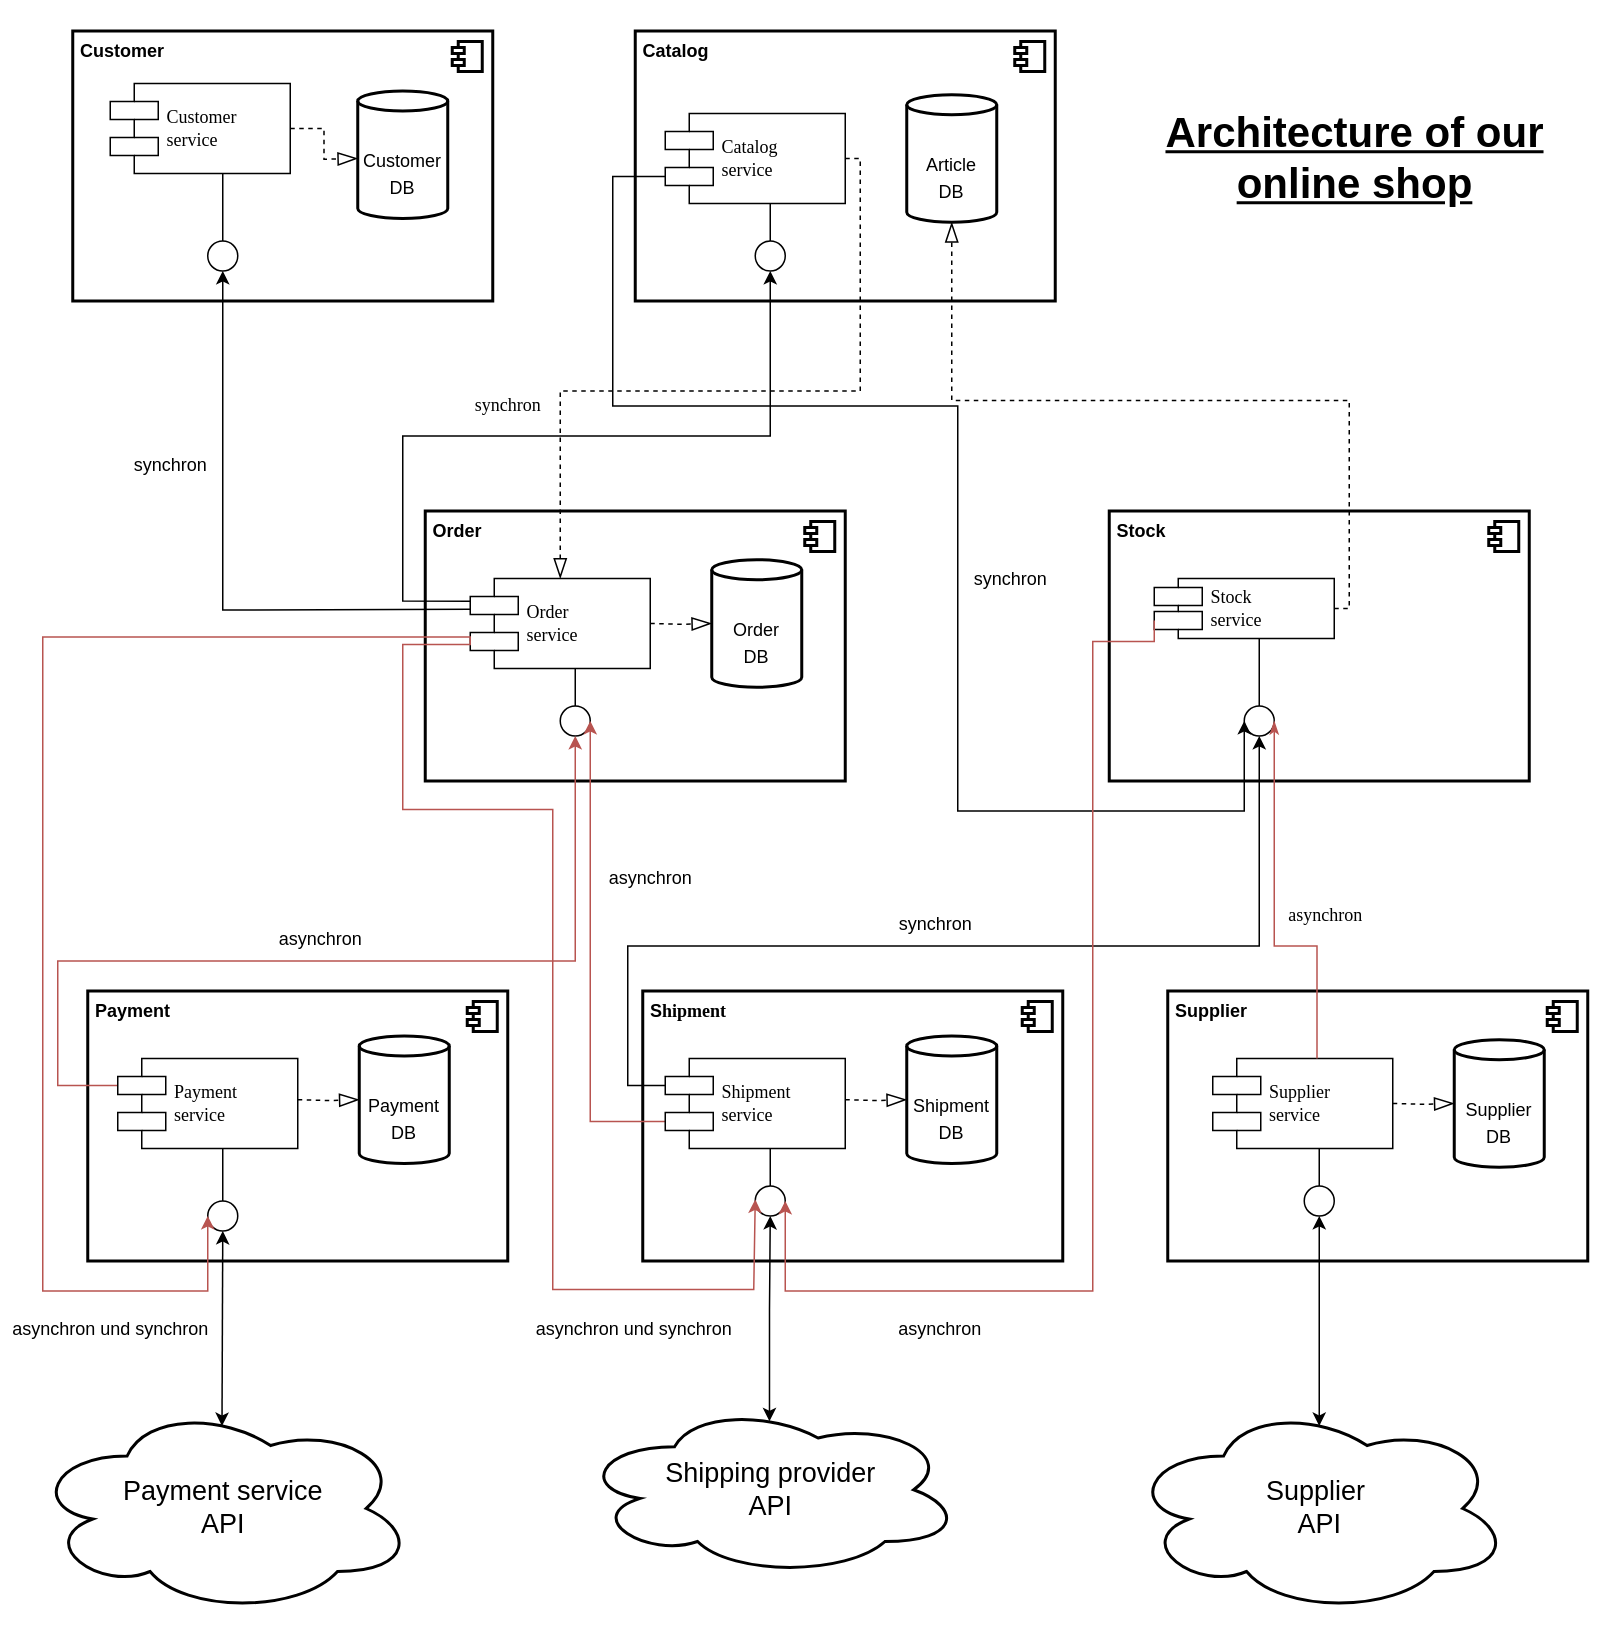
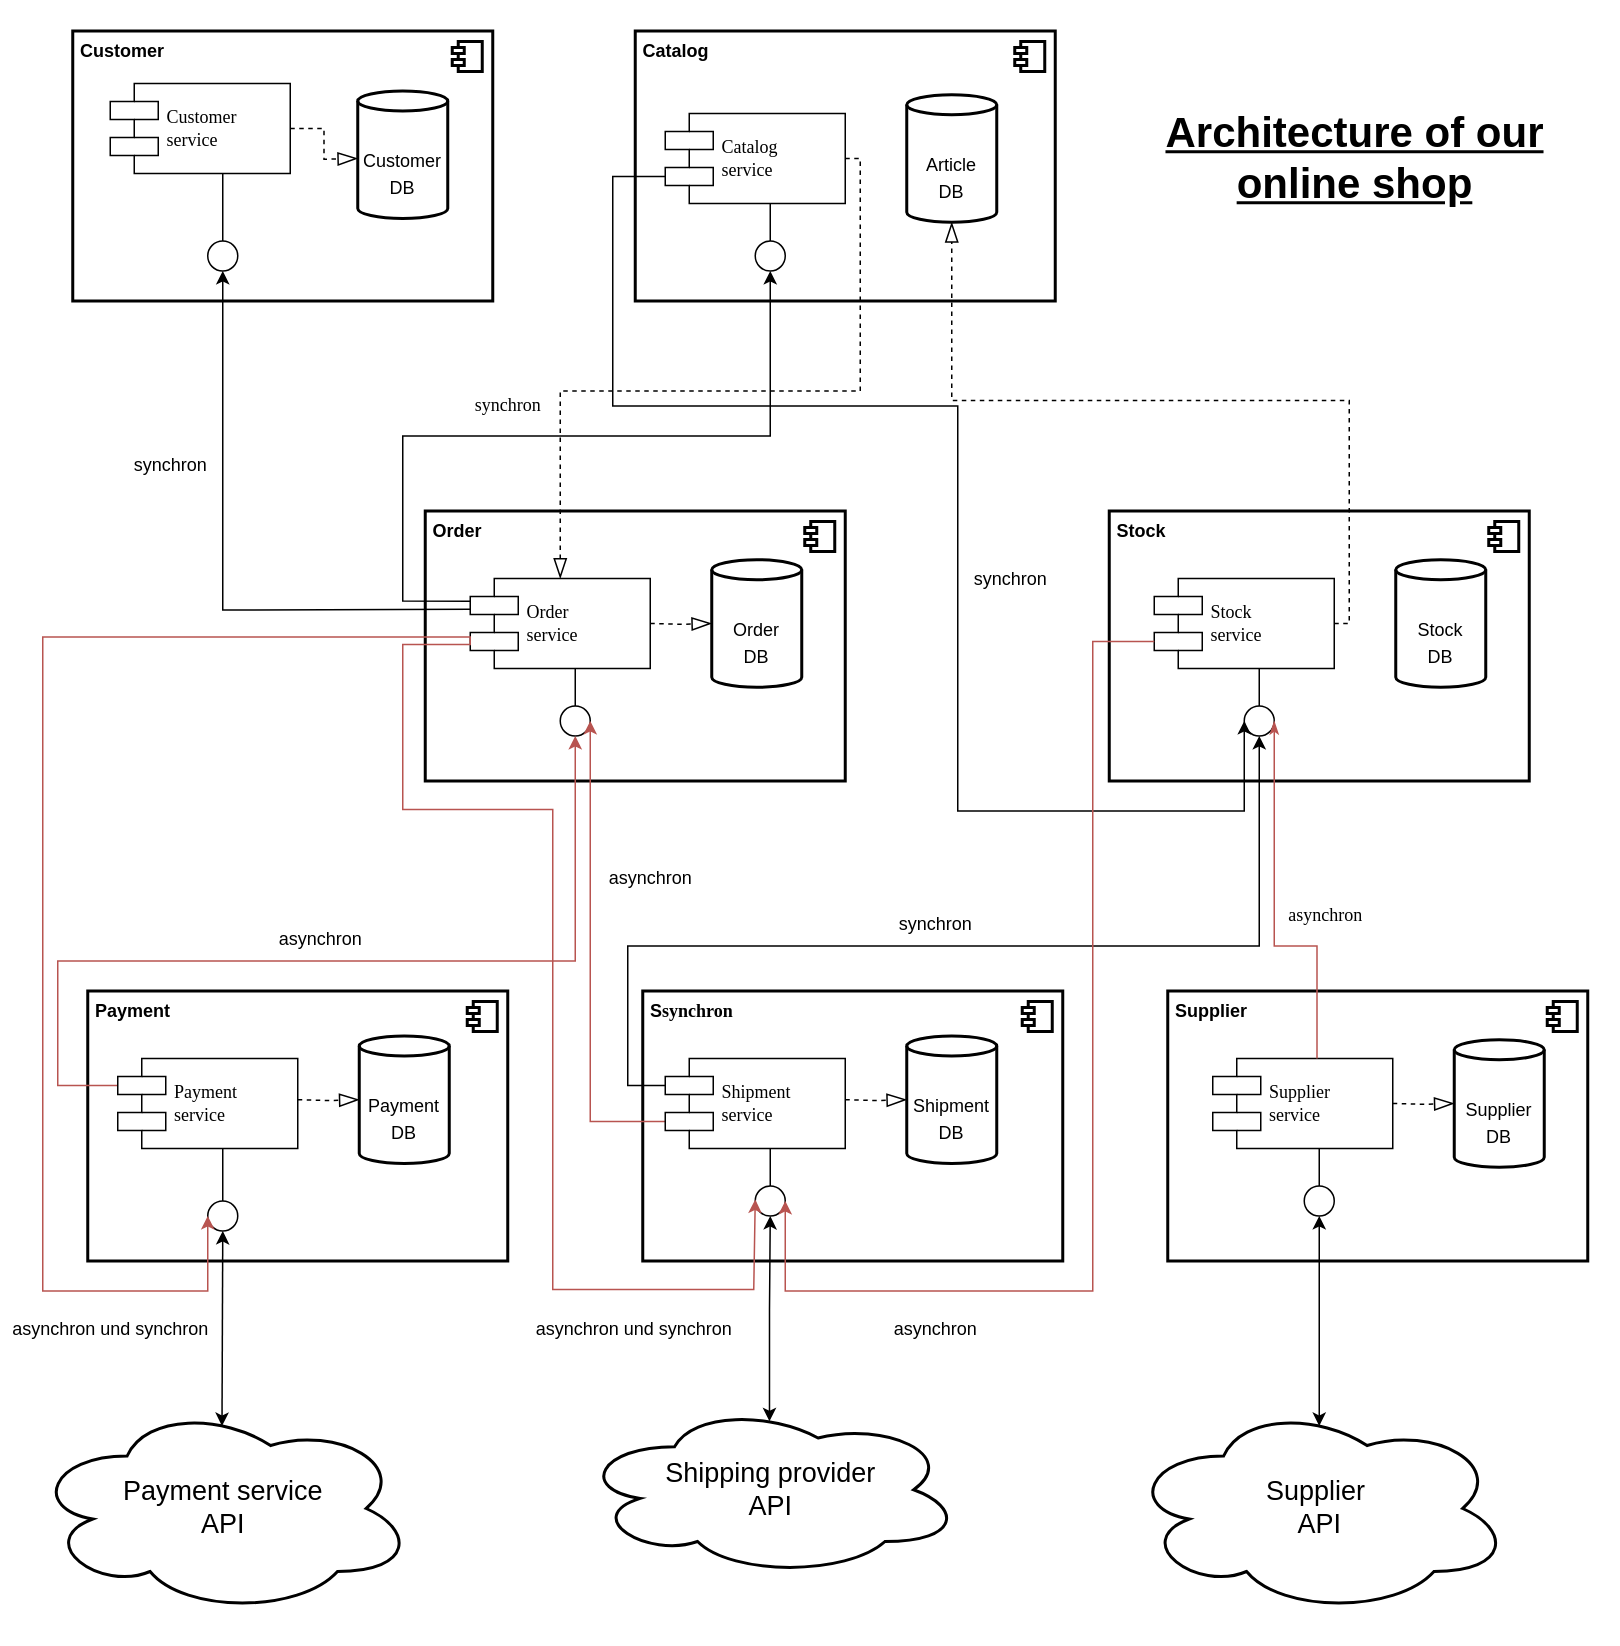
node "Stock service": size 180x60 -> 180x90
node "Stock DB": added
node "Shipment": label "Shipment" -> "Ssynchron"
